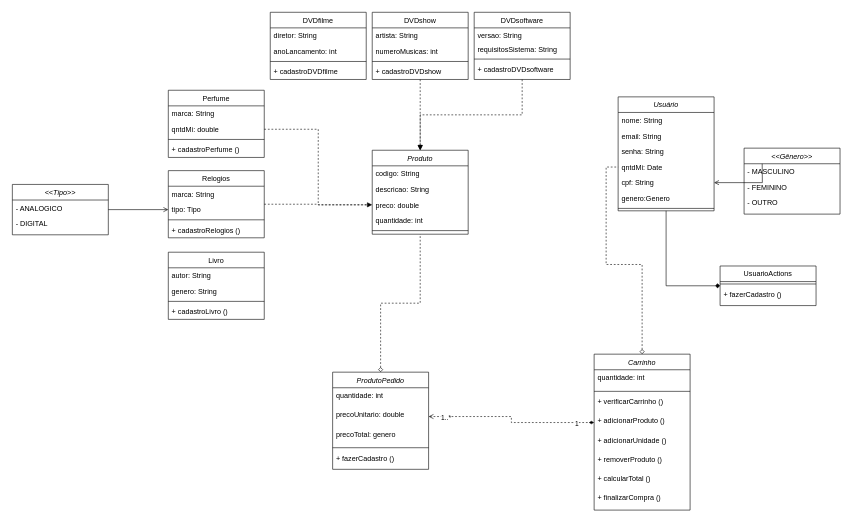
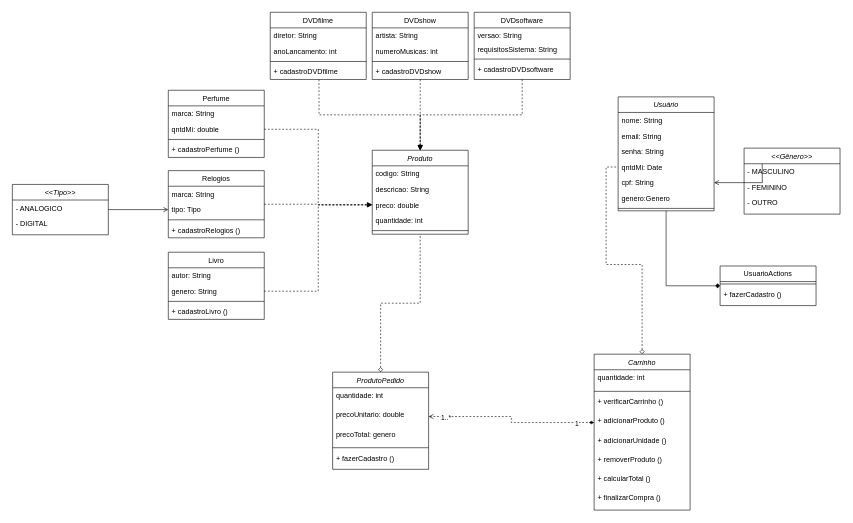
edge "+ cadastroDVDfilme" -> "Produto": added
edge "genero: String" -> "preco: double": added
